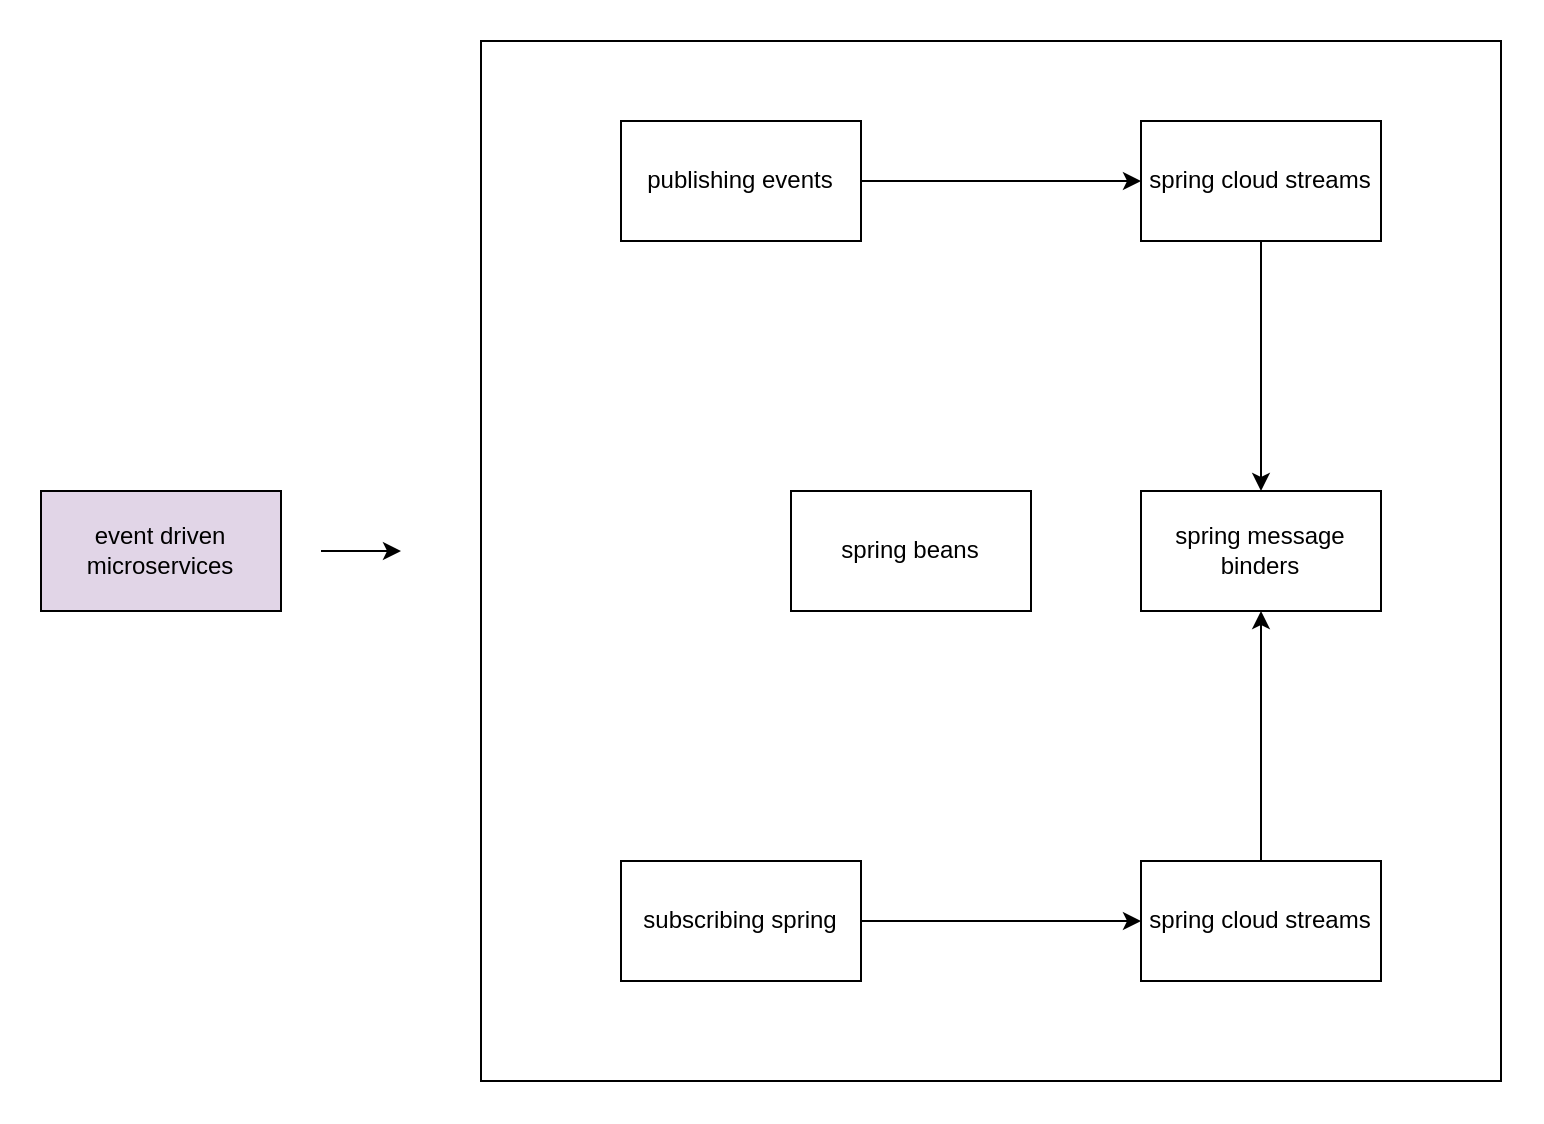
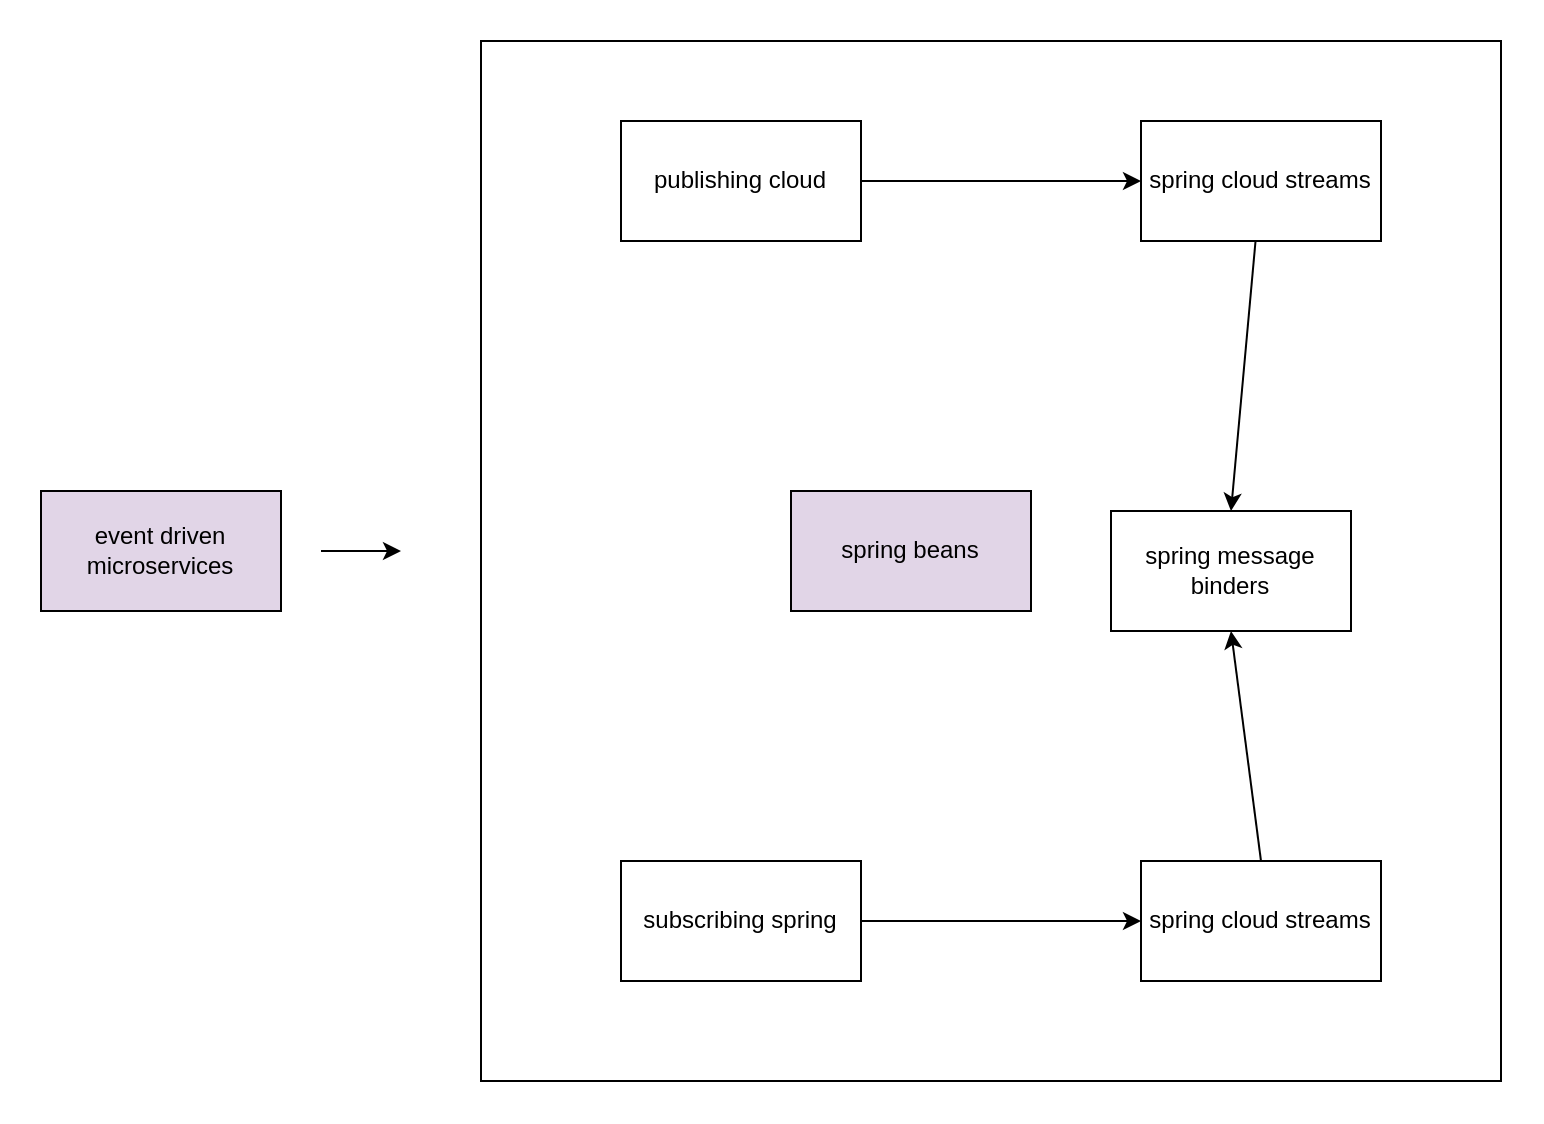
node "publishing events": label "publishing events" -> "publishing cloud"
node "spring beans": fillcolor #ffffff -> #e1d5e7
node "spring message binders": moved (1261, 551) -> (1231, 571)
